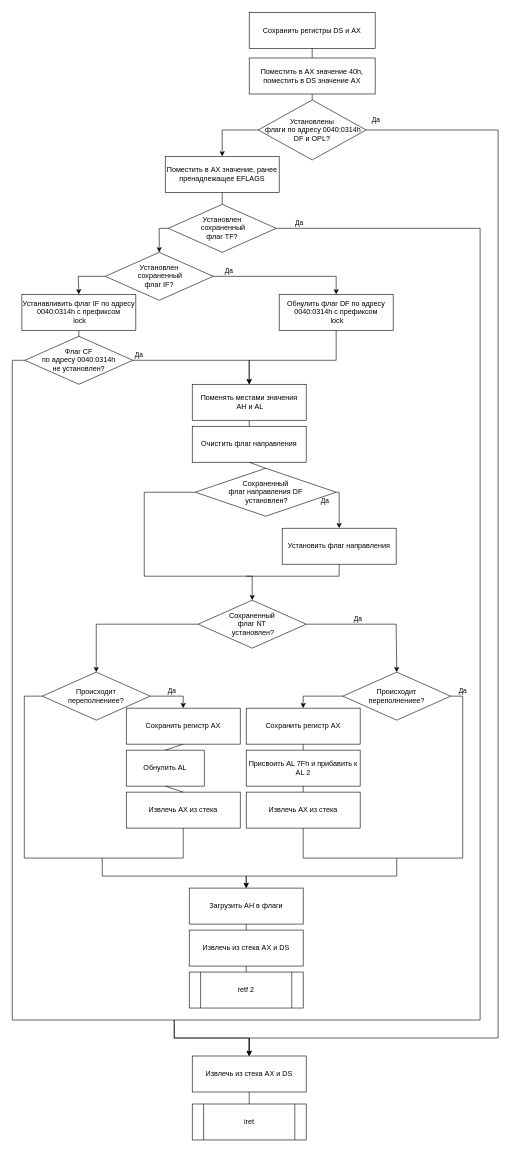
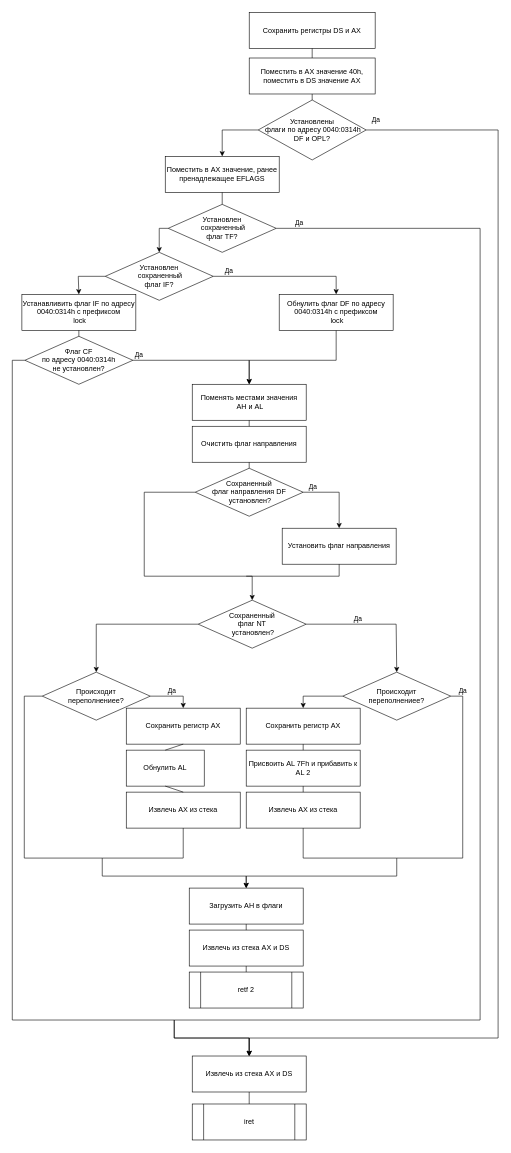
node "Сохраненный флаг направления DF установлен?": size 141x48 -> 108x48
